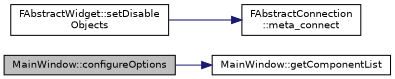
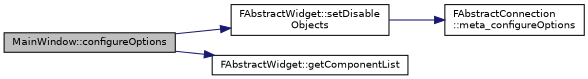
node "FAbstractConnection ::meta_connect": label "FAbstractConnection ::meta_connect" -> "FAbstractConnection ::meta_configureOptions"
edge "MainWindow::configureOptions" -> "FAbstractWidget::setDisable Objects": added
node "MainWindow::getComponentList": label "MainWindow::getComponentList" -> "FAbstractWidget::getComponentList"
